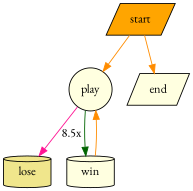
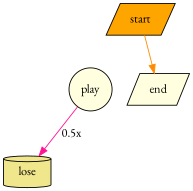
edge "start" -> "play": removed
edge "play" -> "lose": label "8.5x" -> "0.5x"
node "win": removed
